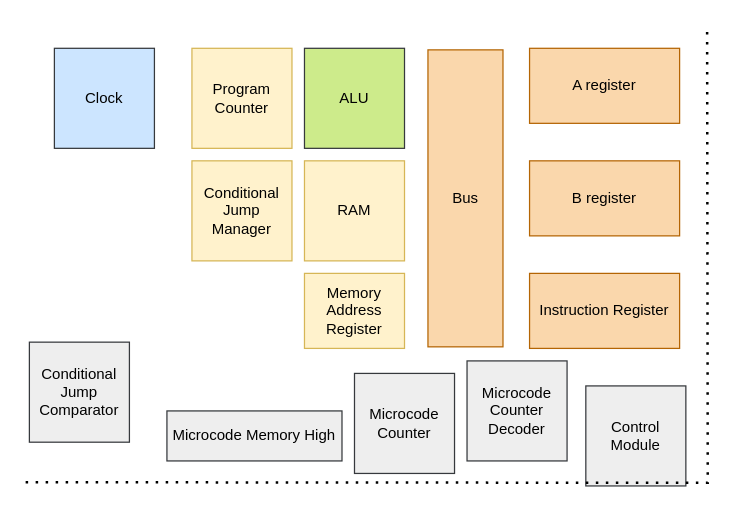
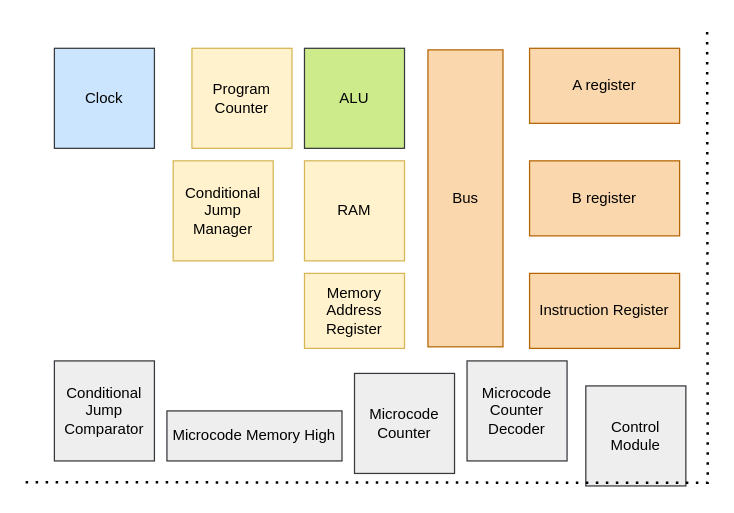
node "Conditional Jump Manager": moved (242, 211) -> (223, 211)
node "Conditional Jump Comparator": moved (79, 392) -> (104, 411)
